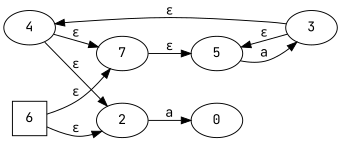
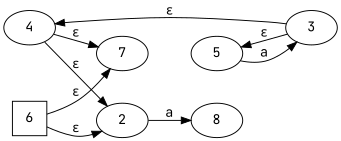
edge "7" -> "5": removed, label "ɛ"
node "0": label "0" -> "8"
